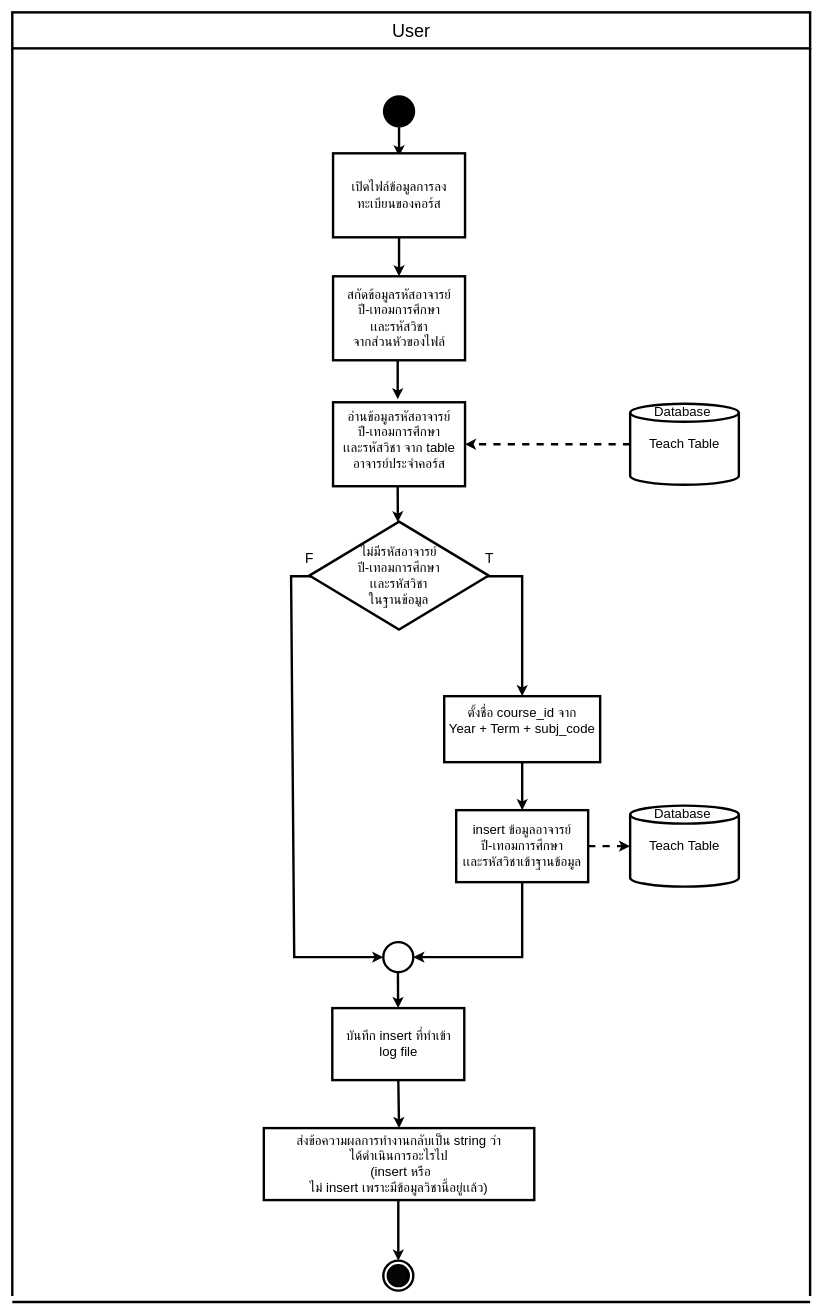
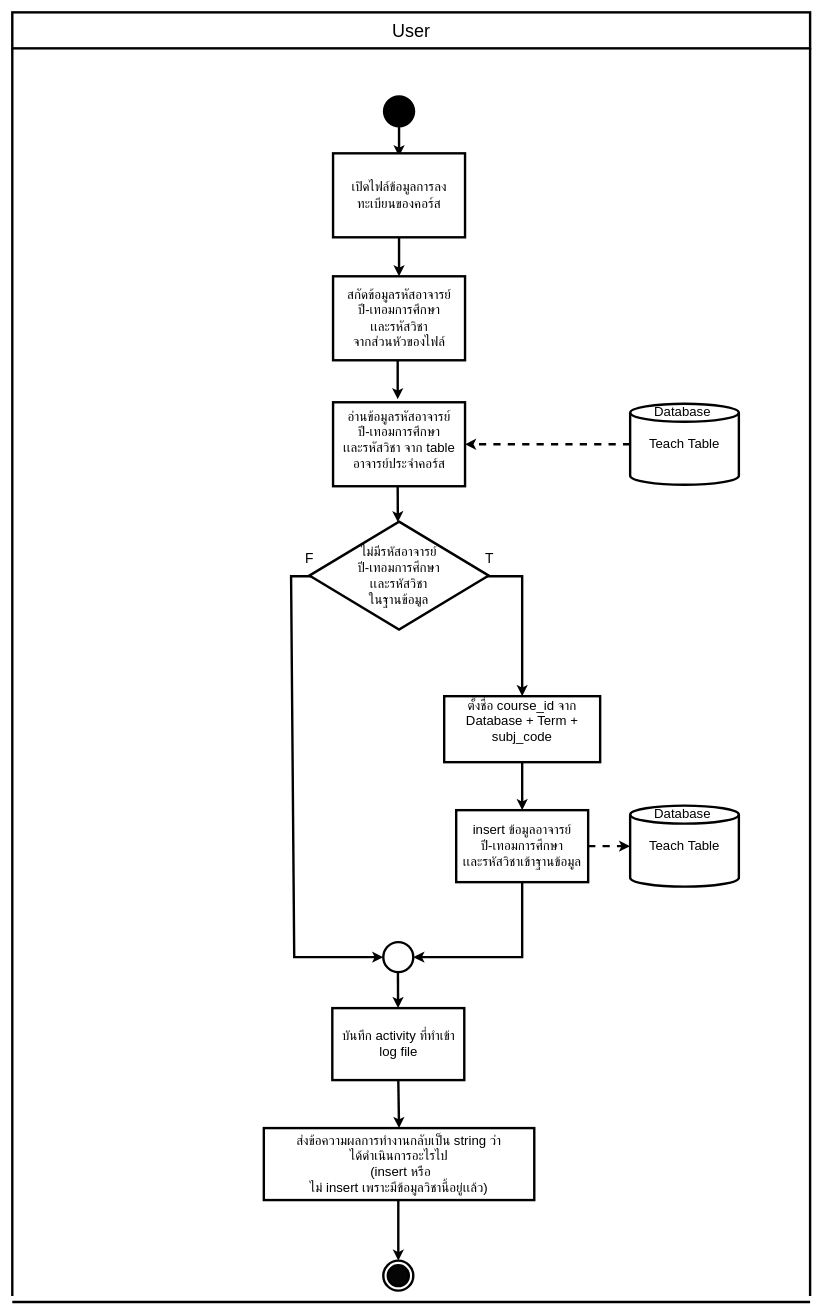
node "ตั้งชื่อ course_id จาก Year + Term + subj_code": label "ตั้งชื่อ course_id จาก Year + Term + subj_code" -> "ตั้งชื่อ course_id จาก Database + Term + subj_code"
node "บันทึก insert ที่ทำเข้า log file": label "บันทึก insert ที่ทำเข้า log file" -> "บันทึก activity ที่ทำเข้า log file"
